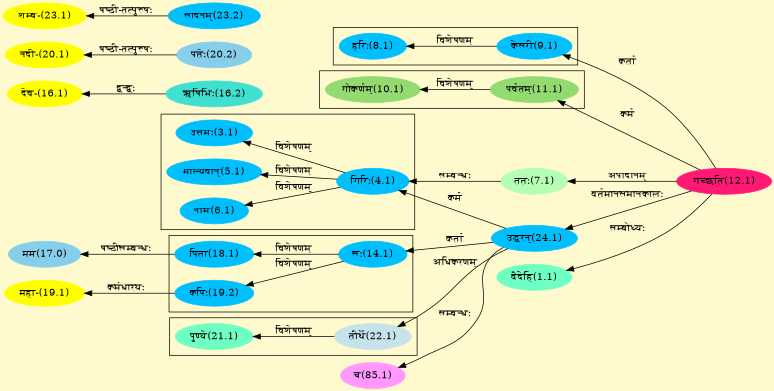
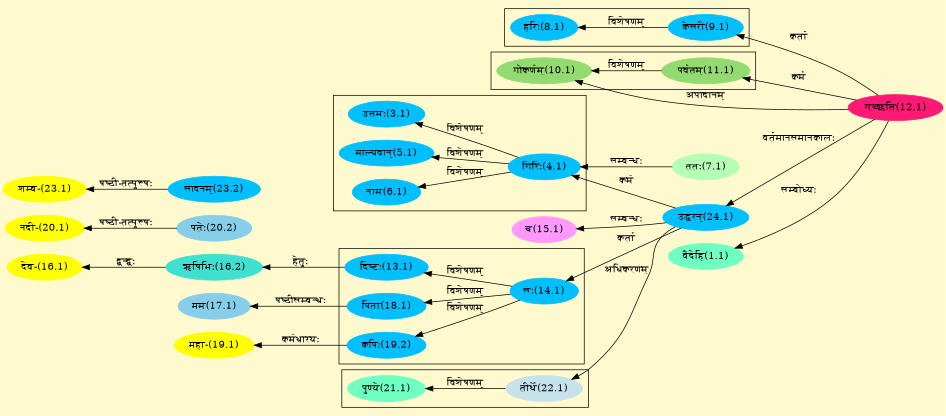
edge "गच्छति(12.1)" -> "ततः(7.1)": now "गच्छति(12.1)" -> "गोकर्णम्(10.1)"
node "मम(17.0)": label "मम(17.0)" -> "मम(17.1)"
node "दिष्टः(13.1)": added
node "च(85.1)": label "च(85.1)" -> "च(15.1)"
